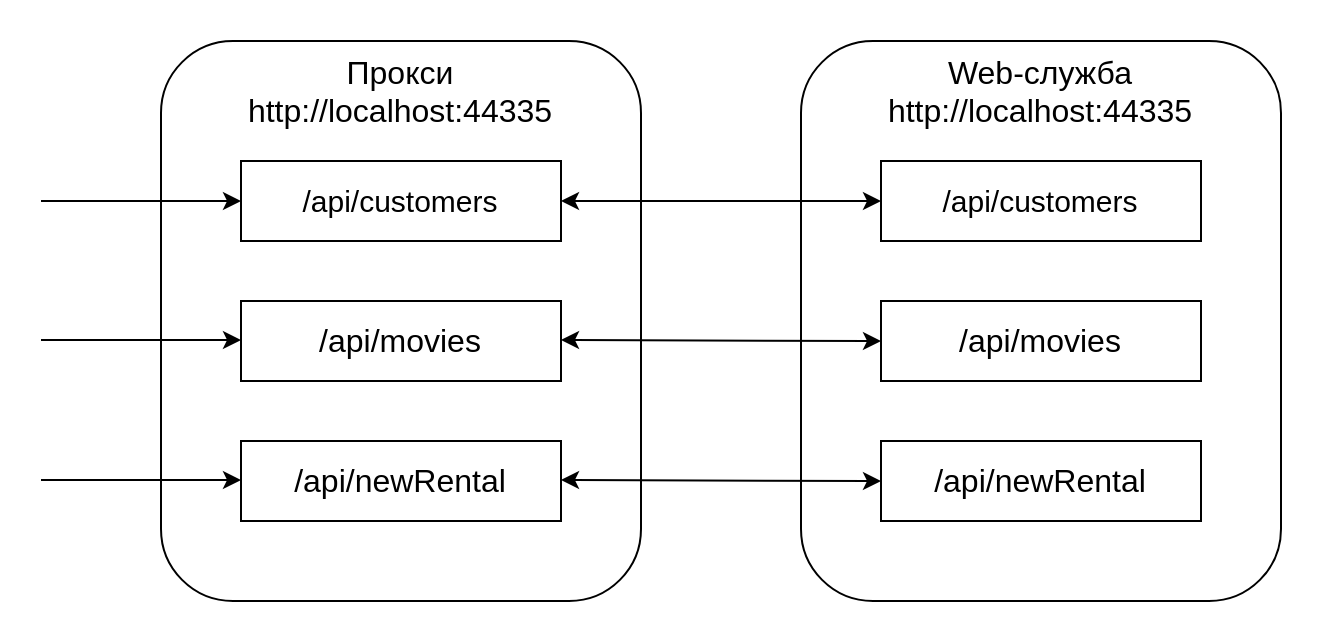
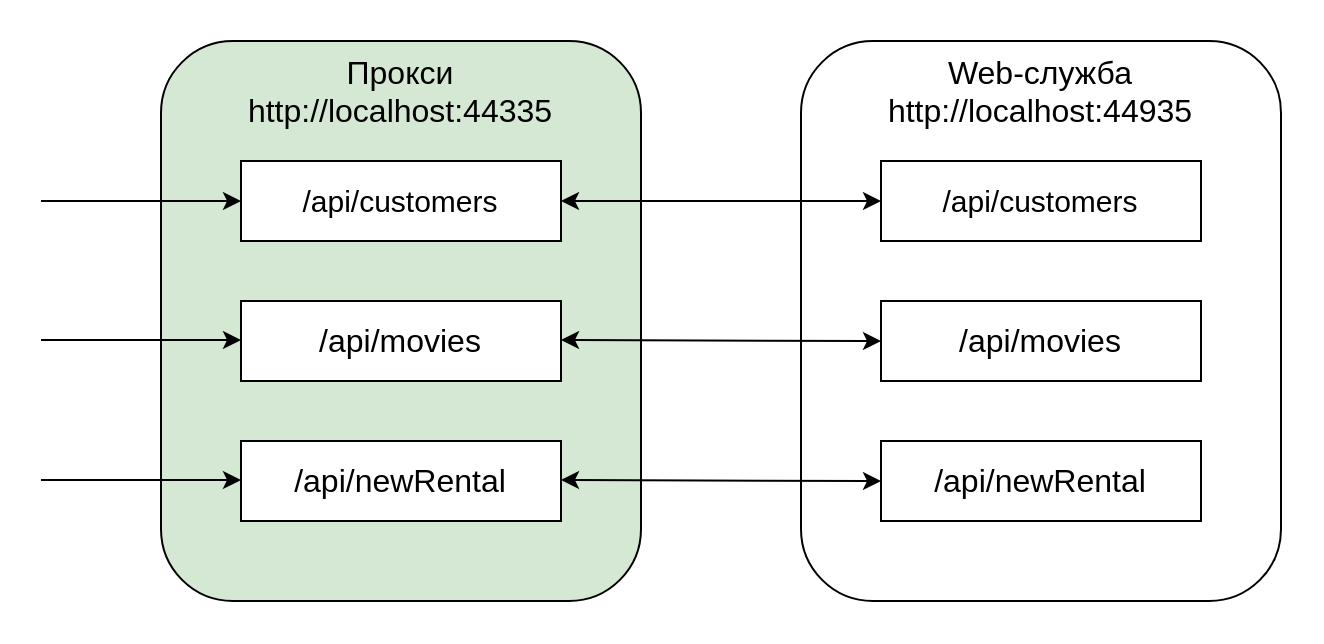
node "Прокси http://localhost:44335": fillcolor #ffffff -> #d5e8d4
node "Web-служба http://localhost:44335": label "Web-служба http://localhost:44335" -> "Web-служба http://localhost:44935"
